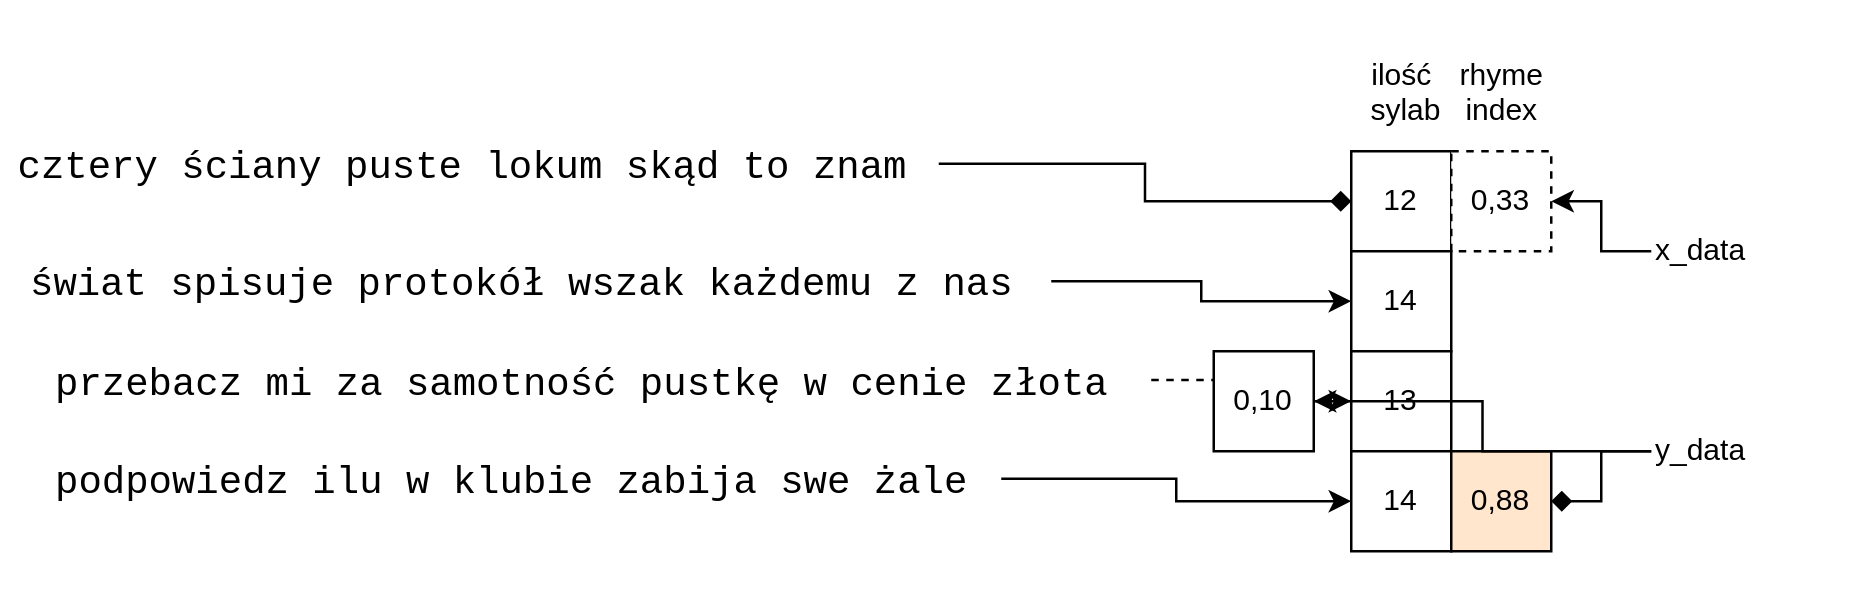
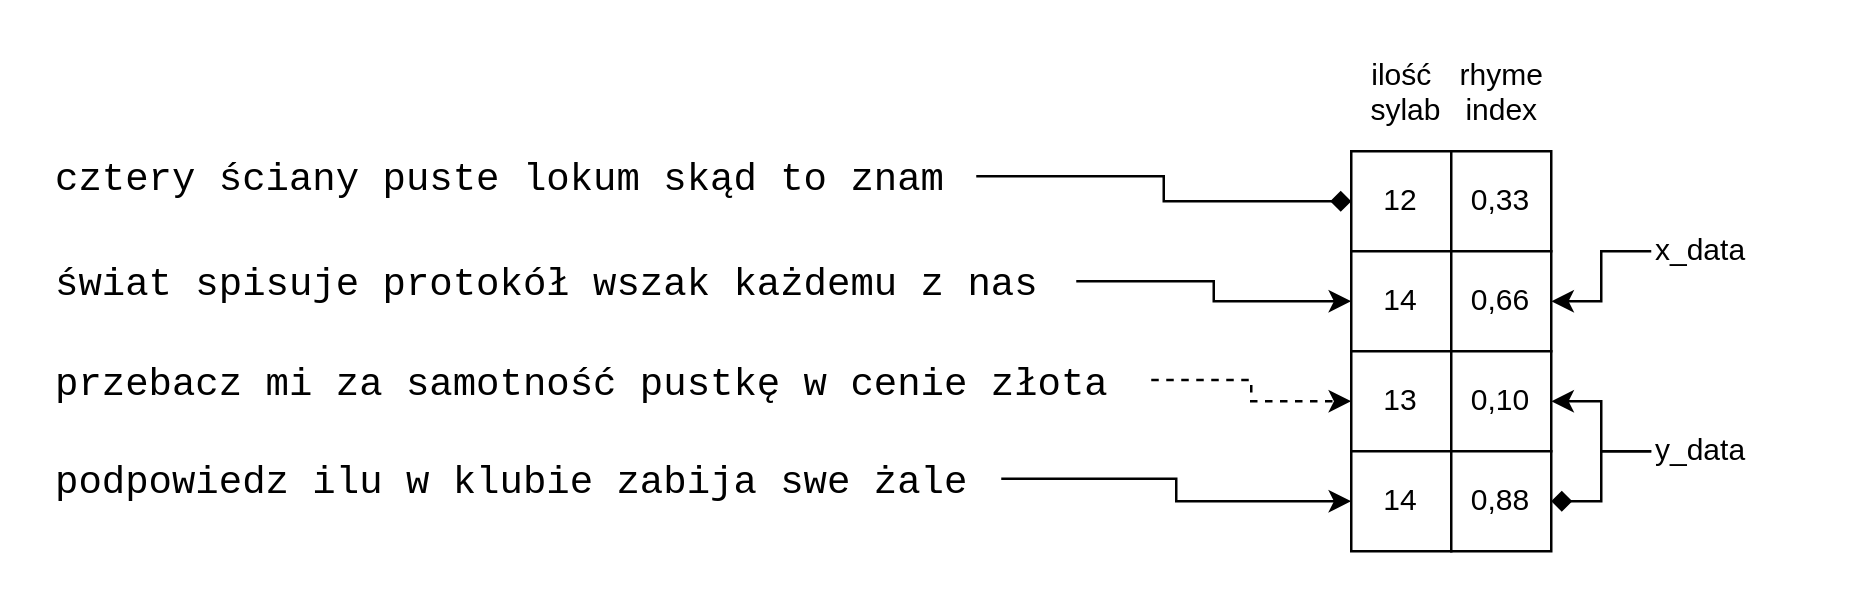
node "cztery ściany puste lokum skąd to znam": moved (476, 164) -> (514, 176)
node "0,33": style dashed -> solid
edge "x_data" -> "0,33": removed
node "świat spisuje protokół wszak każdemu z nas": moved (539, 281) -> (564, 281)
edge "x_data" -> "0,66": added
node "0,66": added
node "0,10": moved (1264, 401) -> (1501, 401)
node "0,88": fillcolor #ffe6cc -> #ffffff
